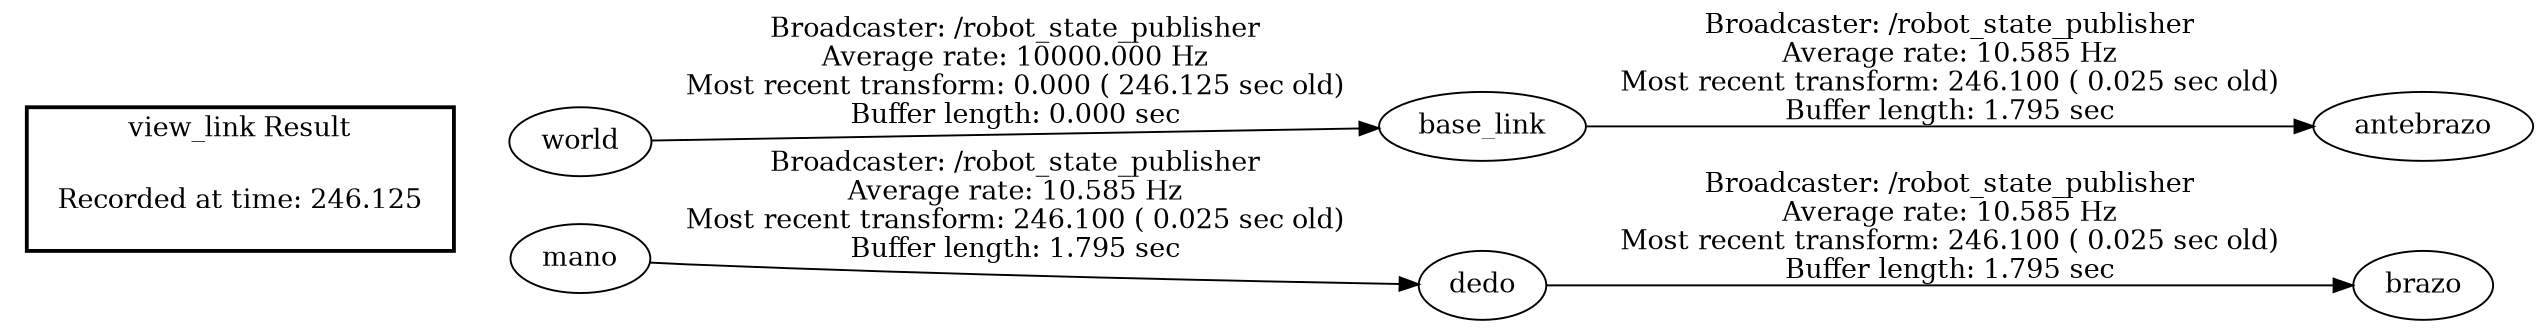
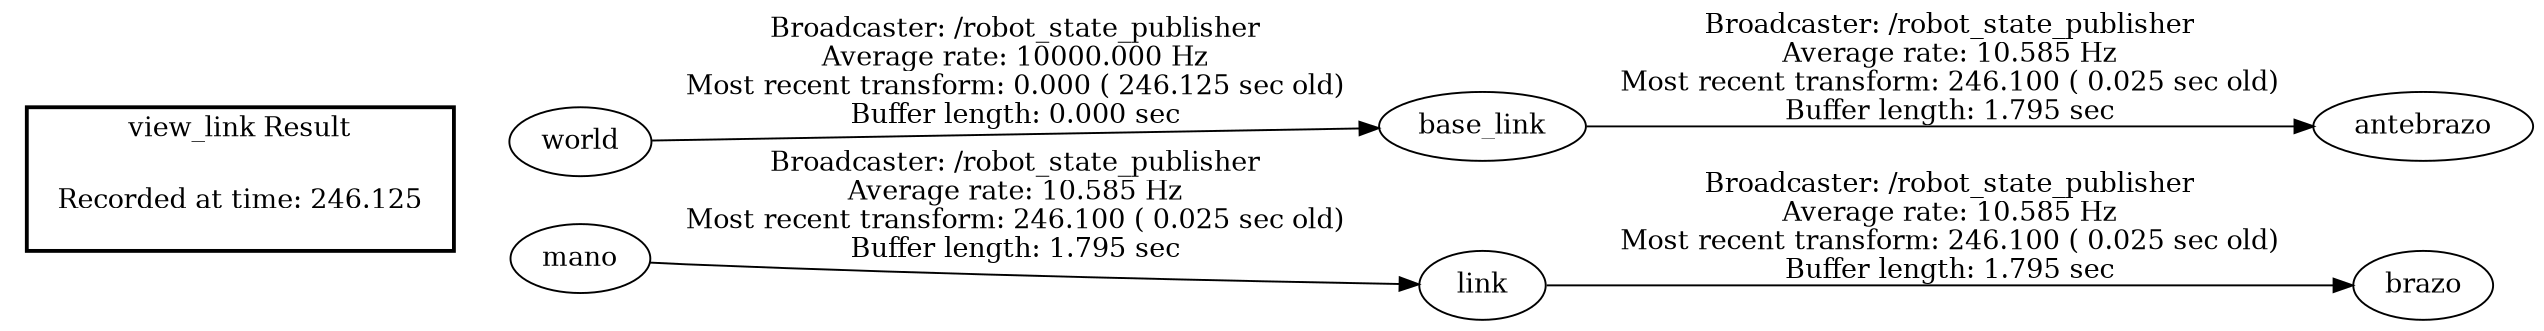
node "dedo": label "dedo" -> "link"
